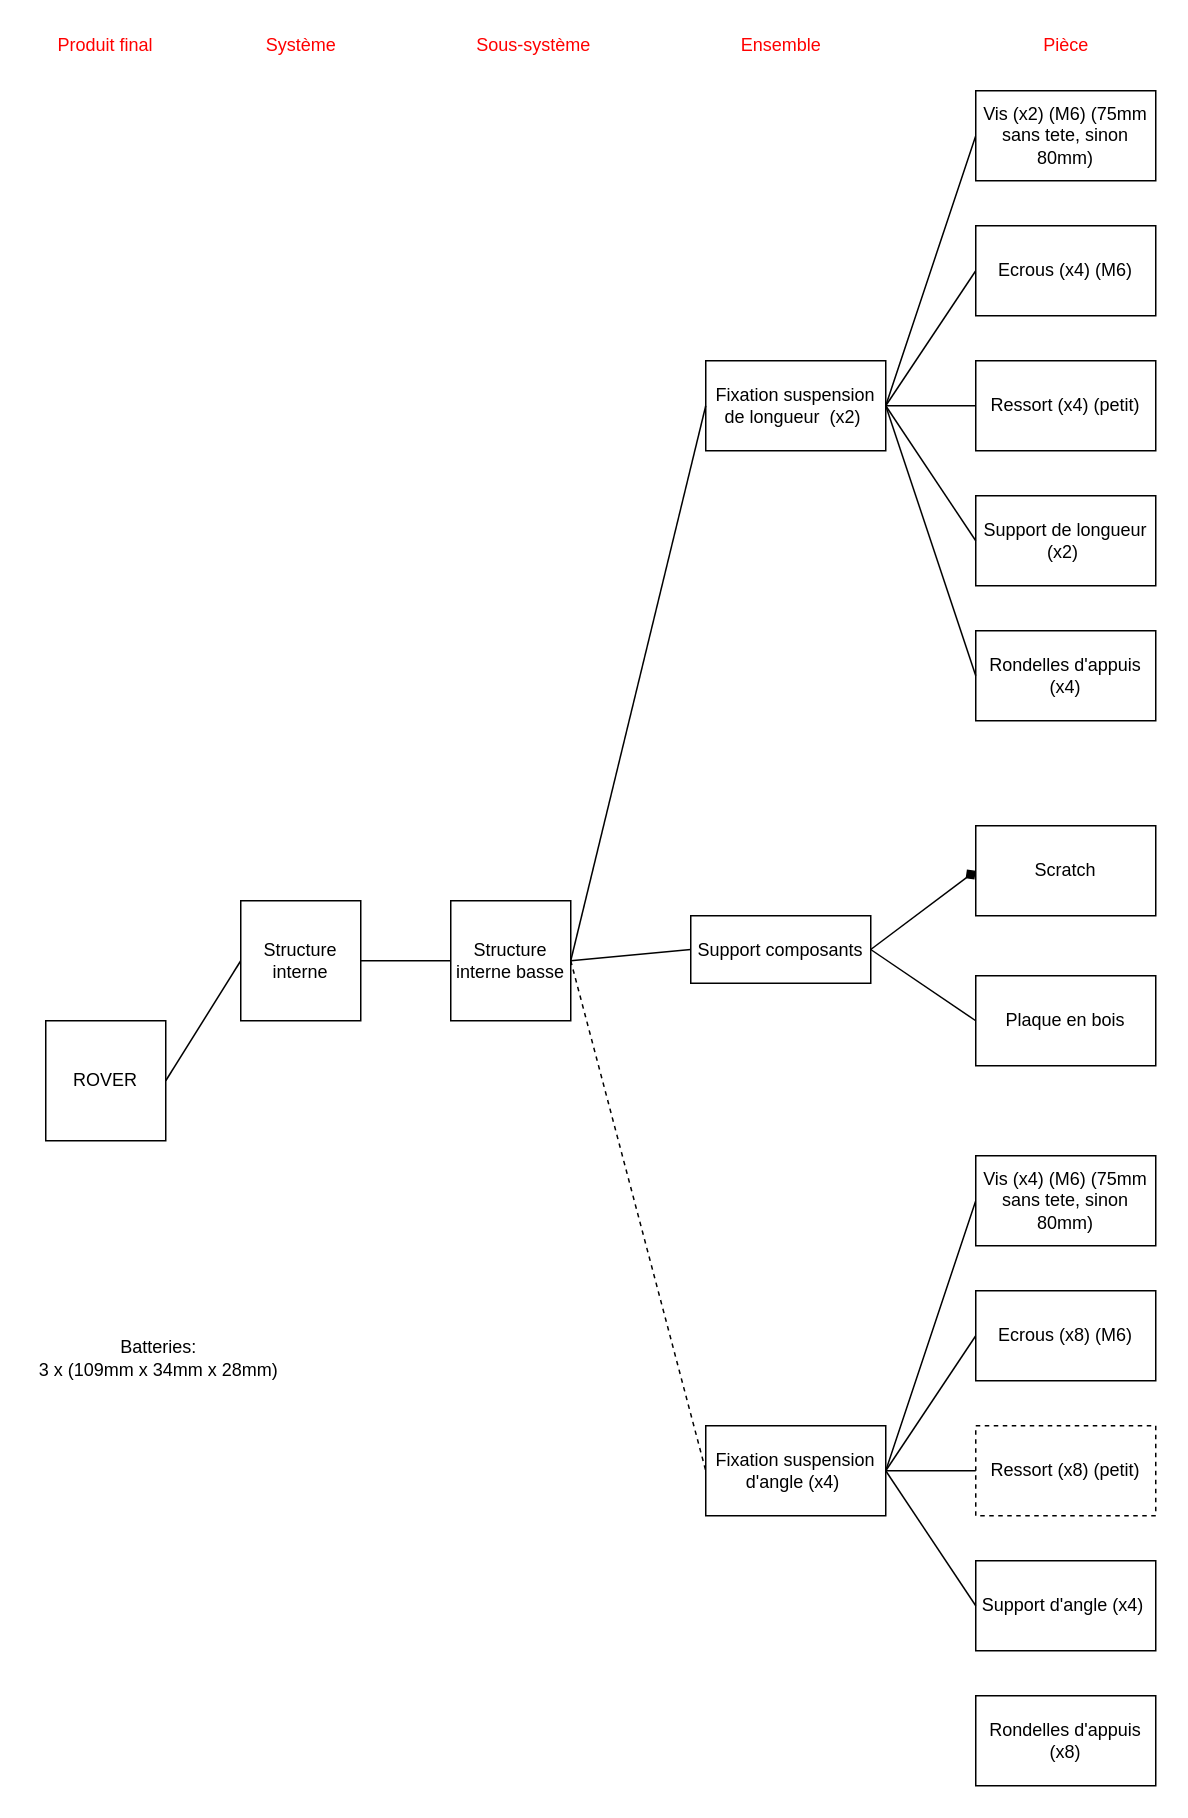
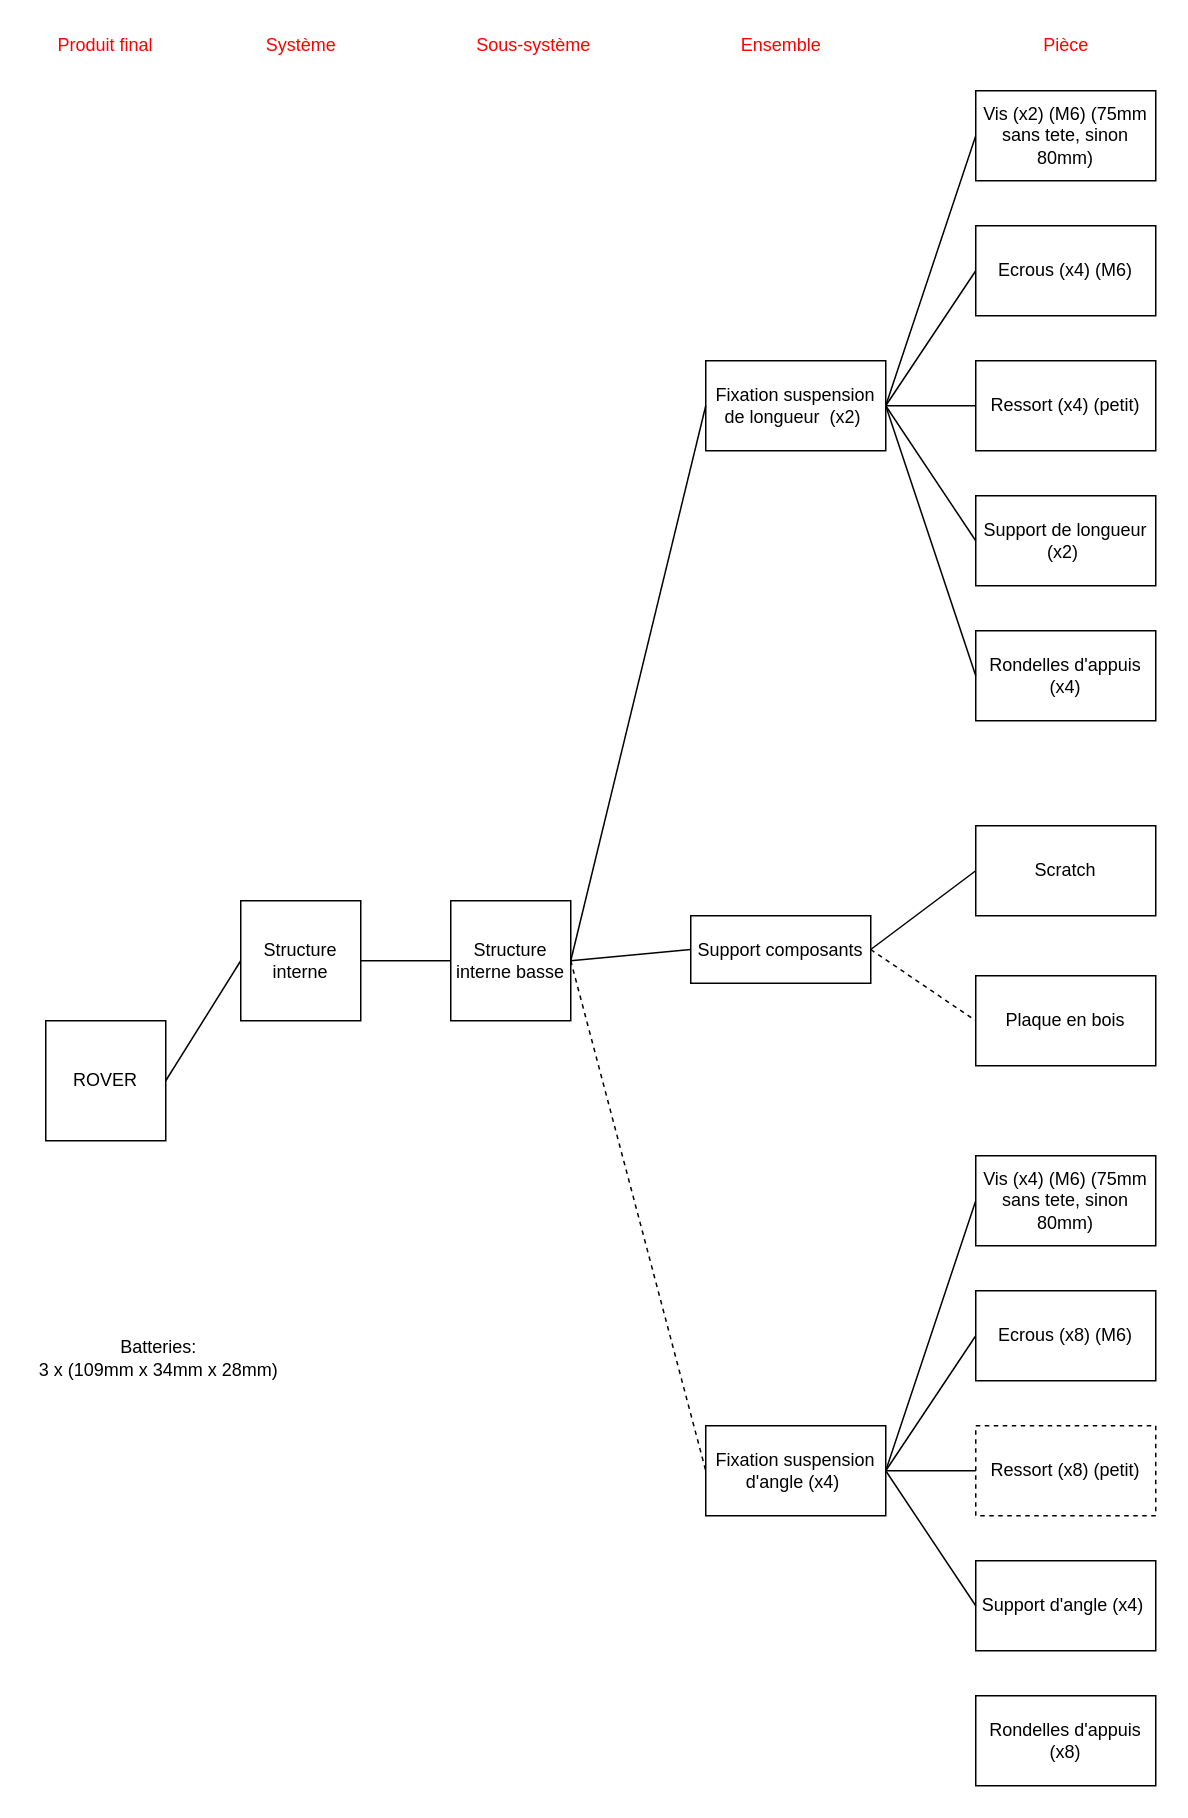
edge "Support composants" -> "Scratch": arrowhead diamond -> none
edge "Support composants" -- "Plaque en bois": style solid -> dashed
